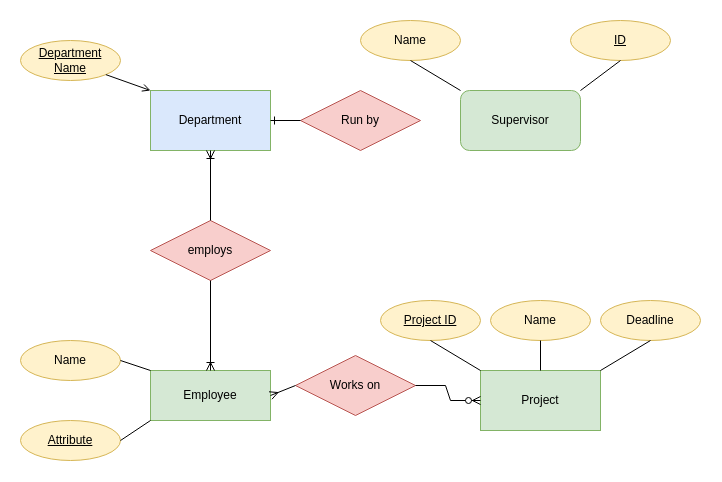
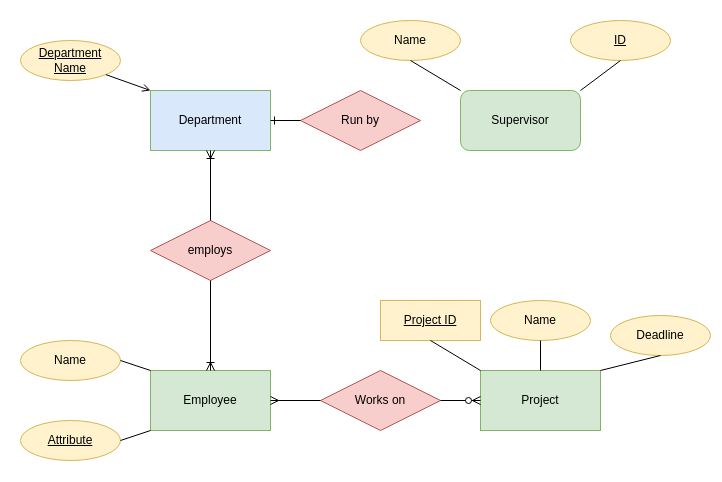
node "Project ID": shape ellipse -> rectangle
node "Deadline": moved (651, 321) -> (661, 336)
node "Works on": moved (356, 386) -> (381, 401)
node "Employee": size 120x50 -> 120x60
